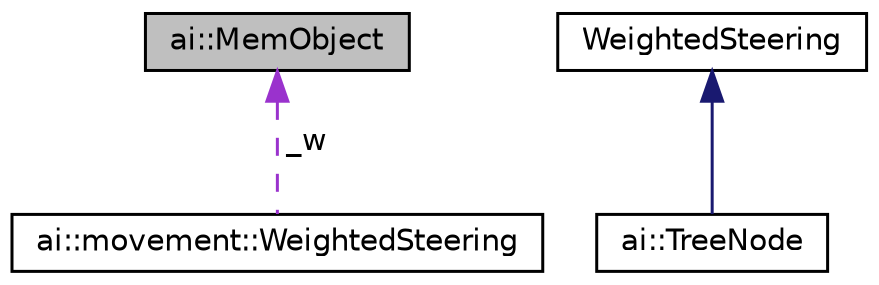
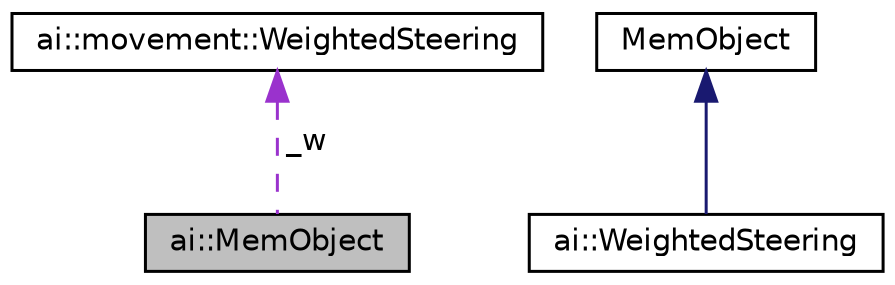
node "WeightedSteering": label "WeightedSteering" -> "MemObject"
edge "ai::movement::WeightedSteering" -> "ai::MemObject": reversed
node "ai::TreeNode": label "ai::TreeNode" -> "ai::WeightedSteering"
